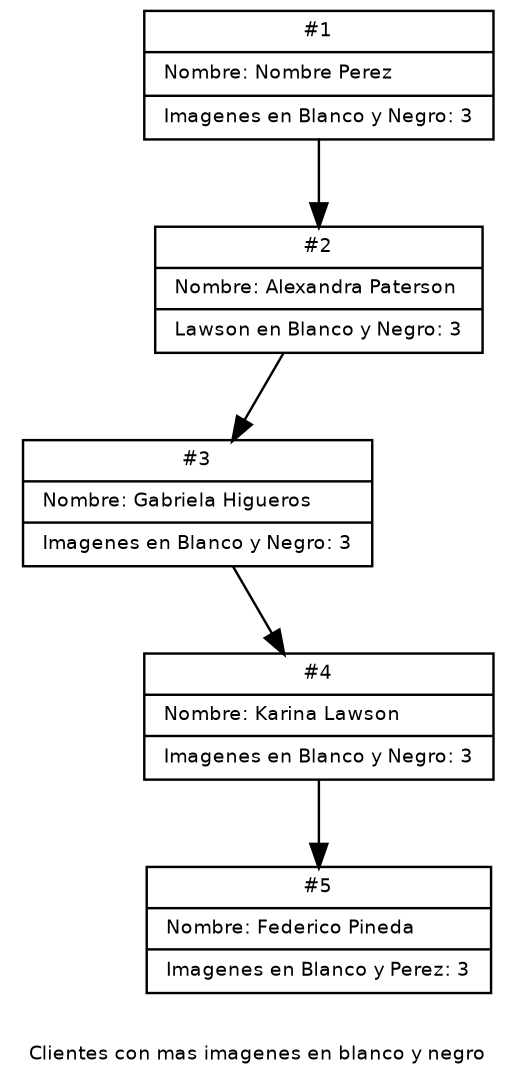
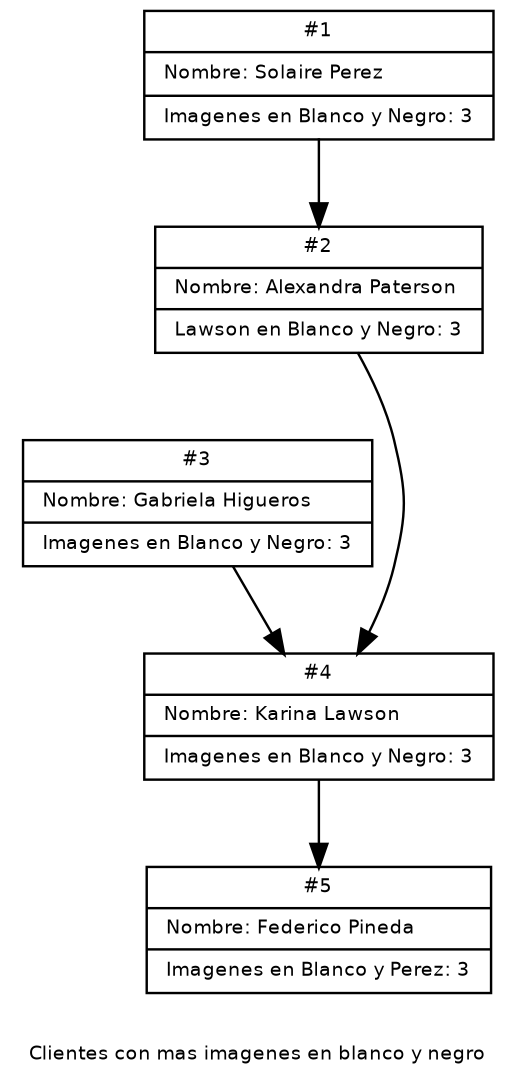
node "#1": text "Nombre: Nombre Perez" -> "Nombre: Solaire Perez"
edge "#2" -> "#3": now "#2" -> "#4"
